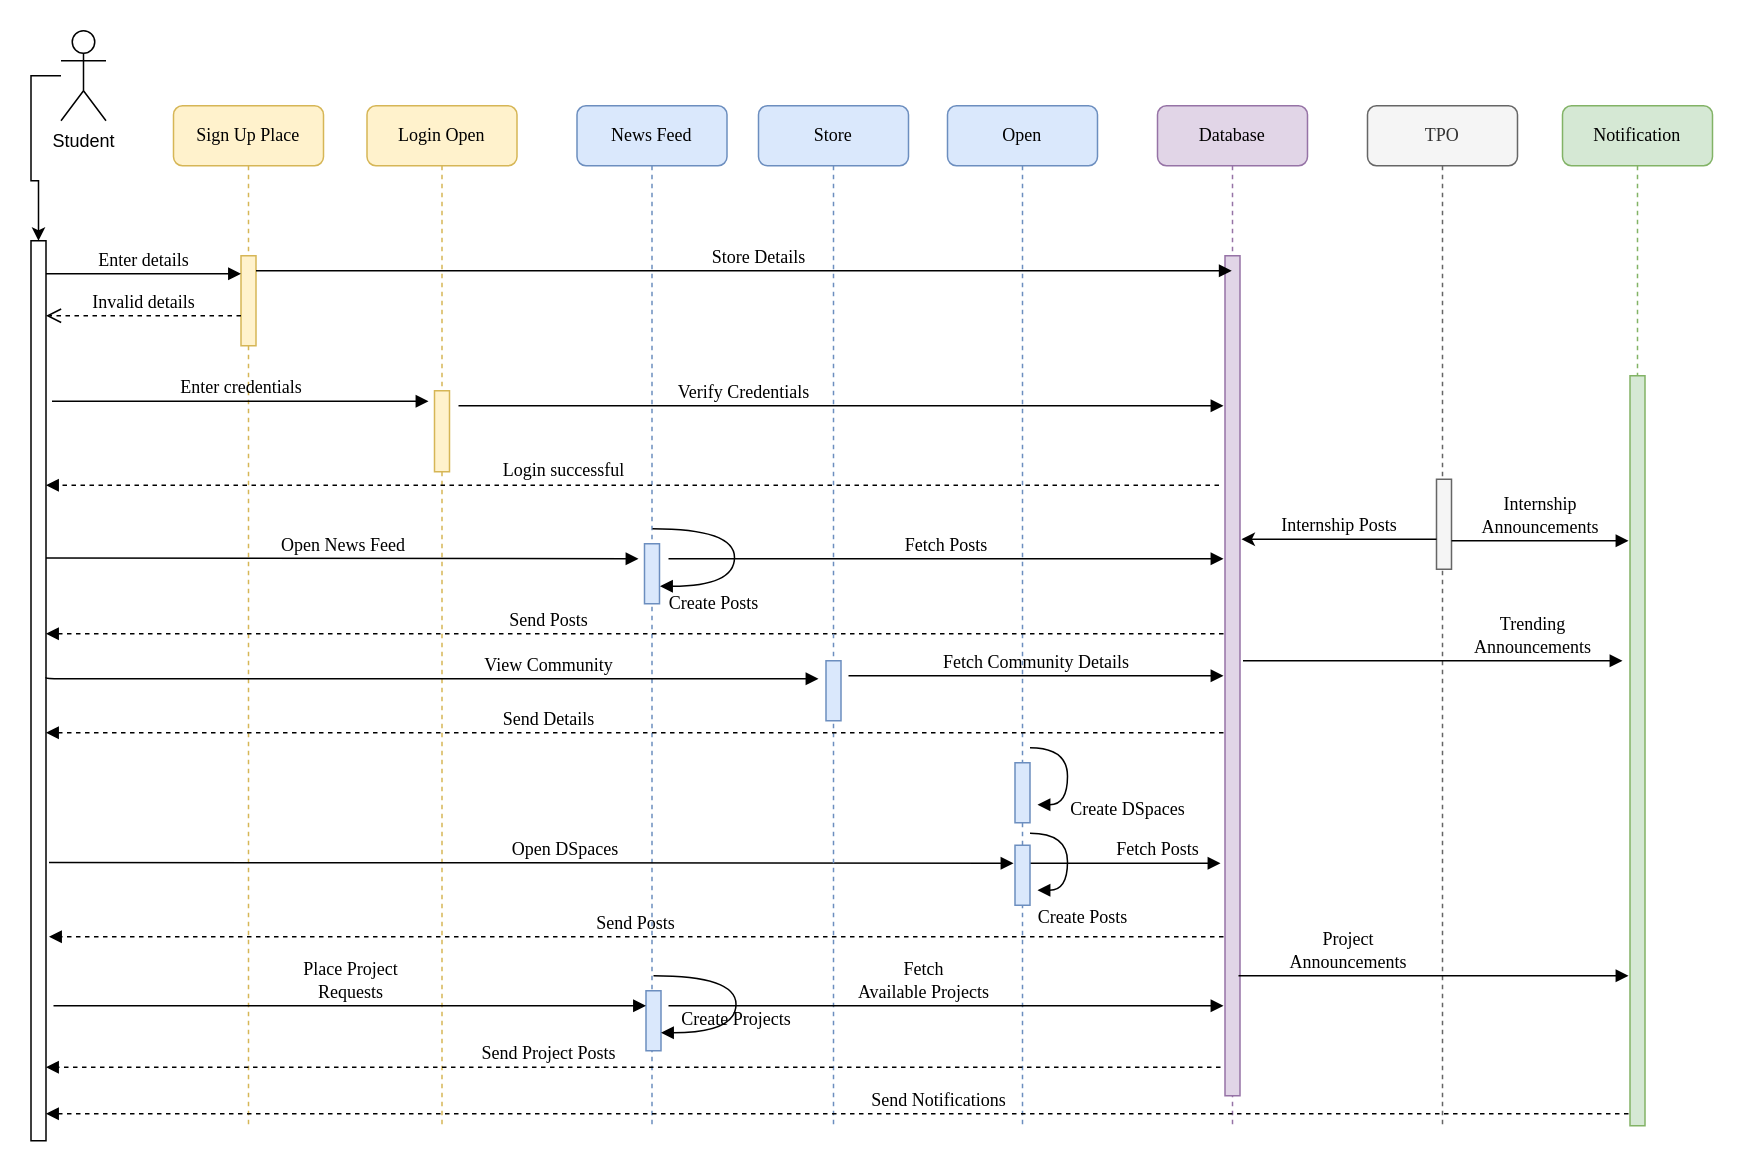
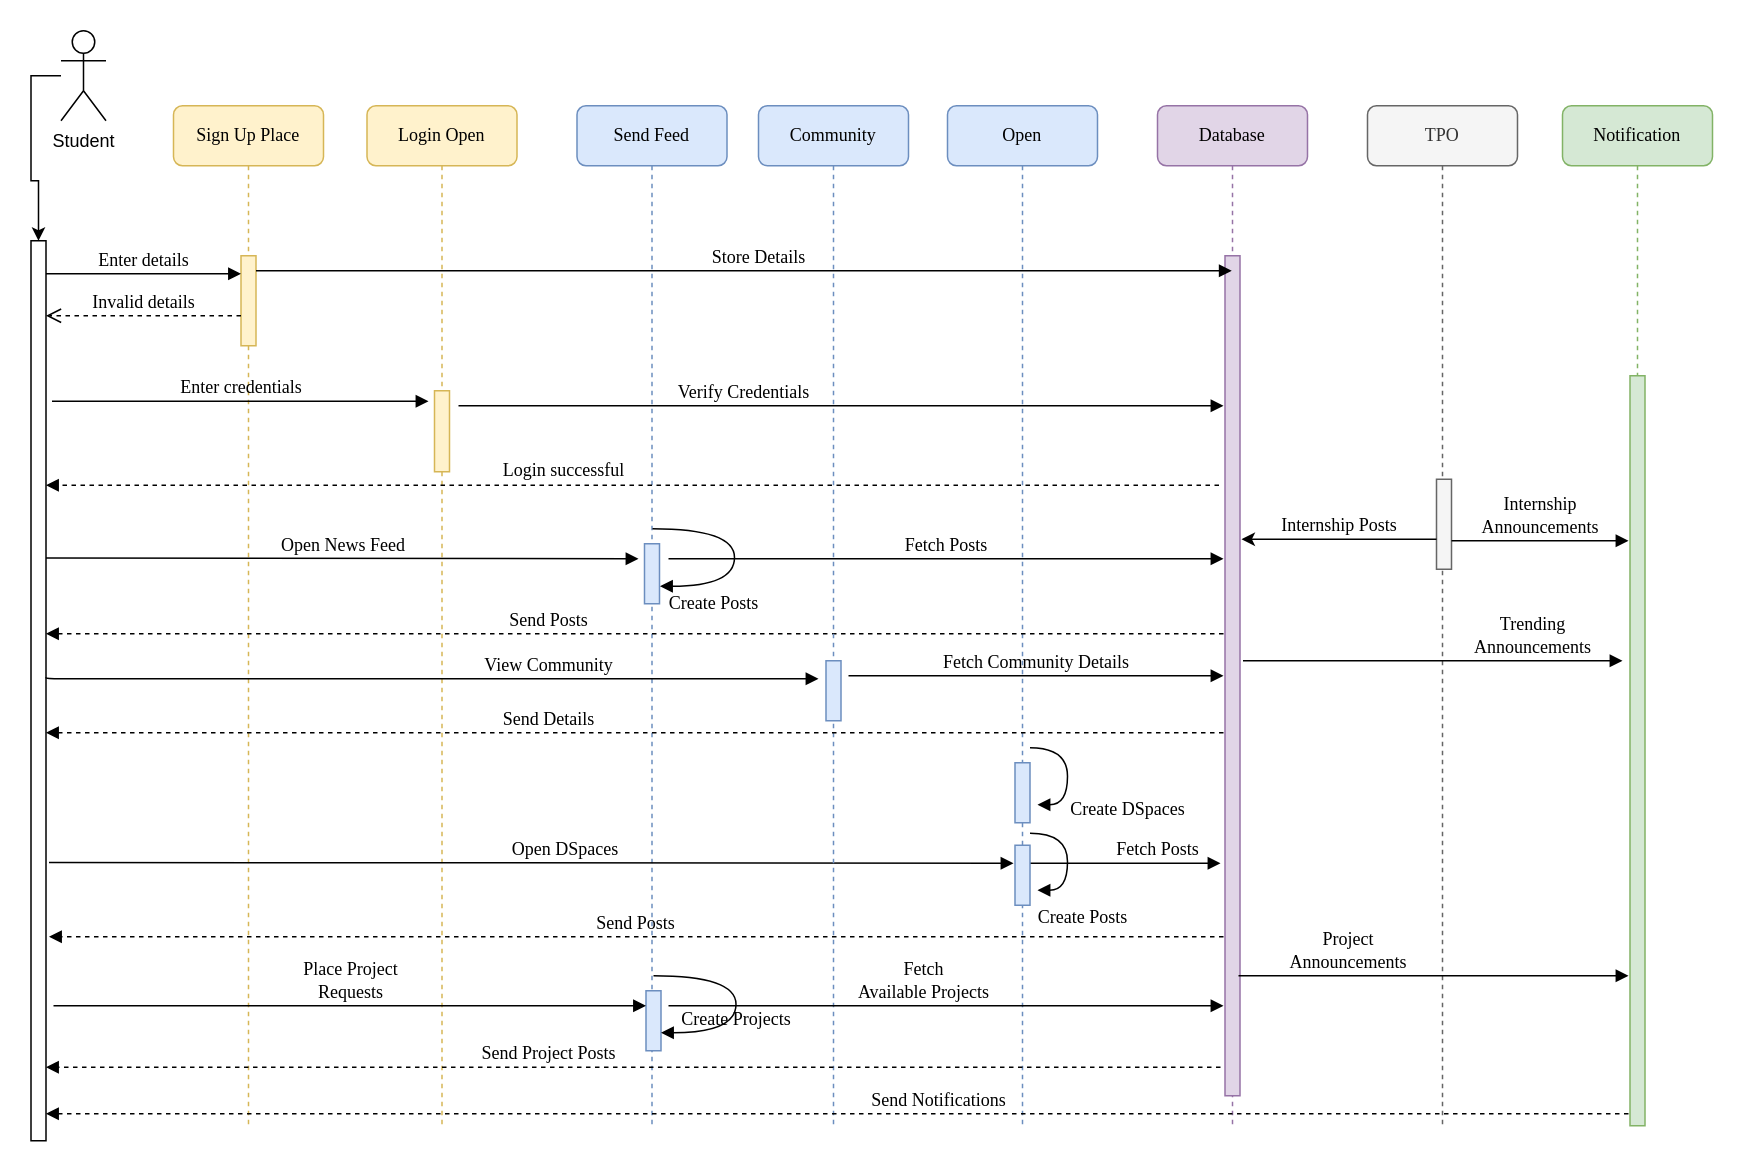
node "News Feed": label "News Feed" -> "Send Feed"
node "Store": label "Store" -> "Community"
